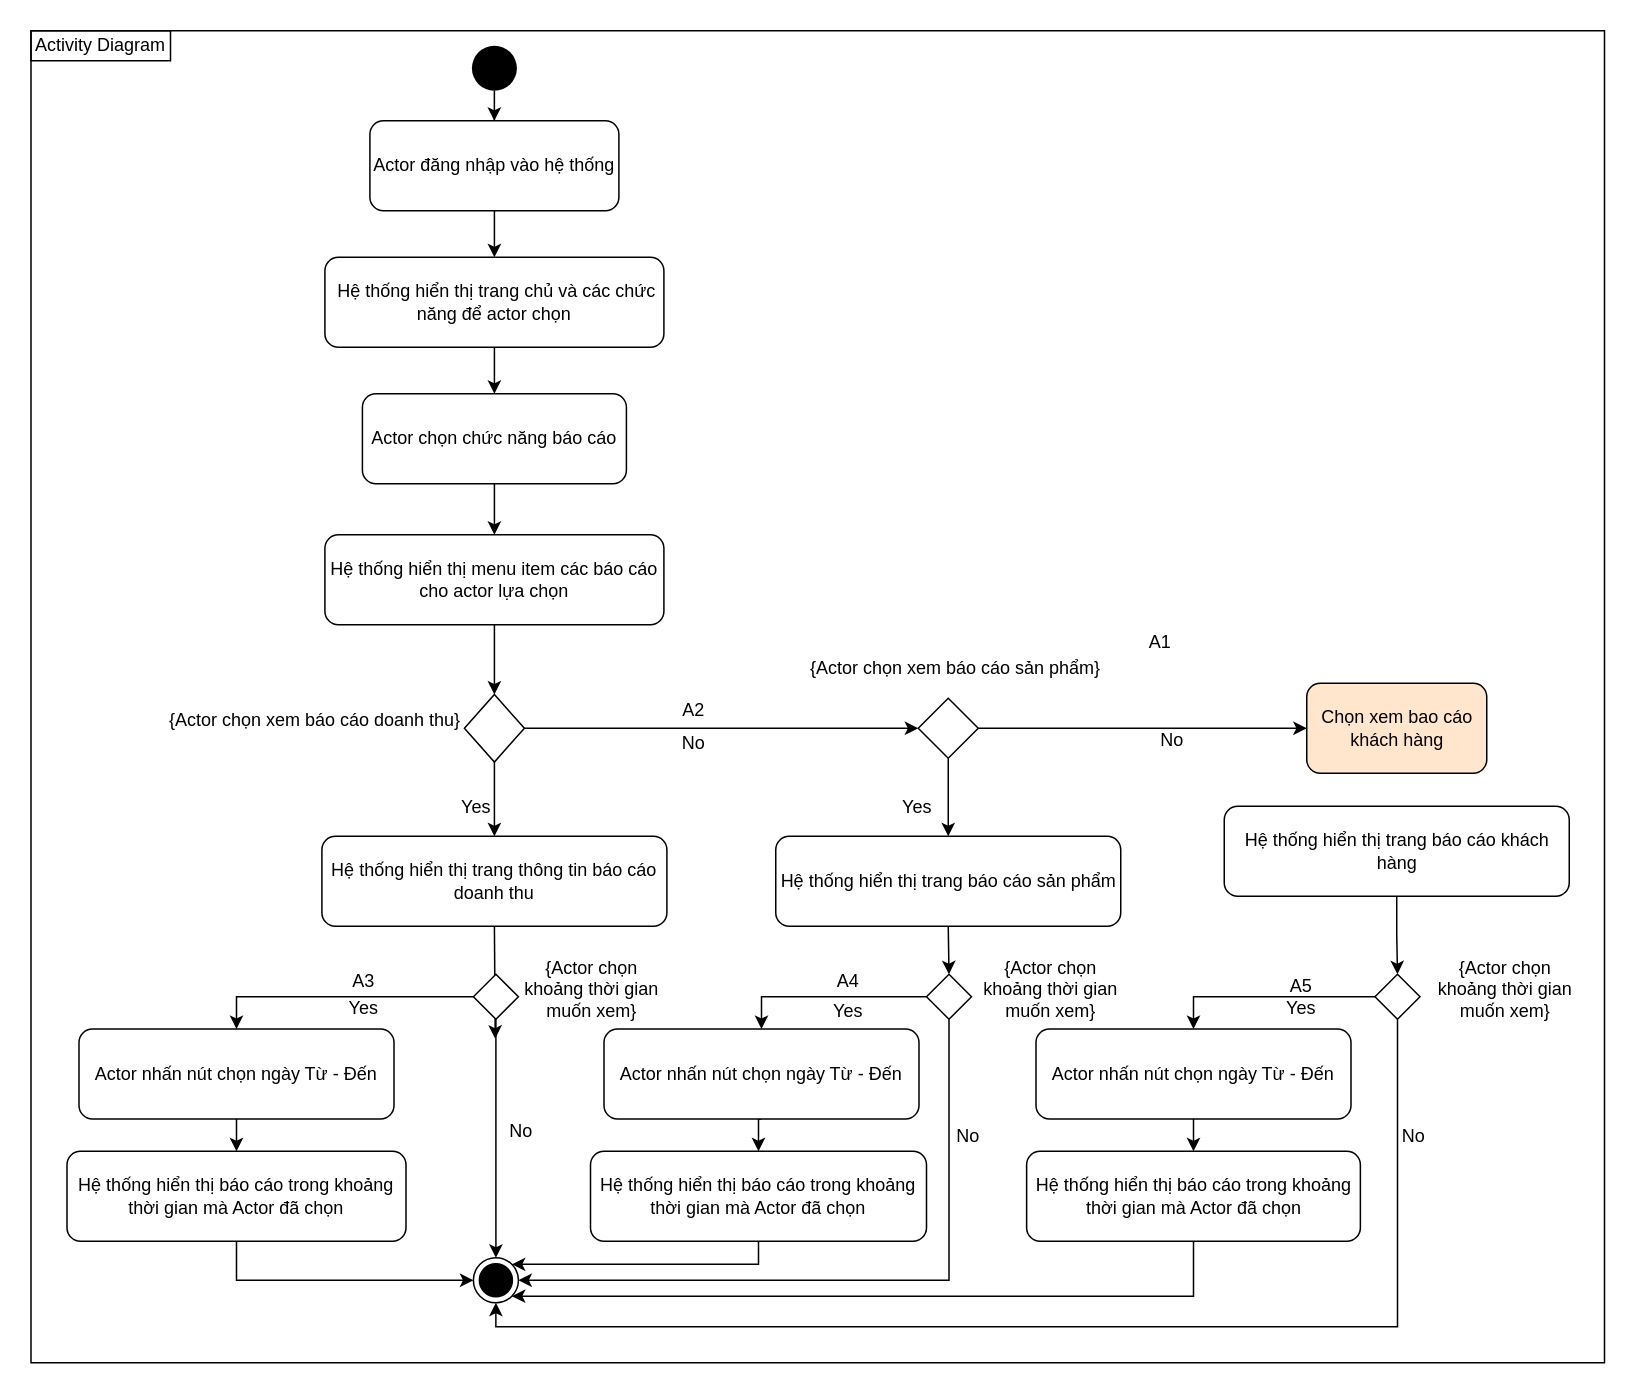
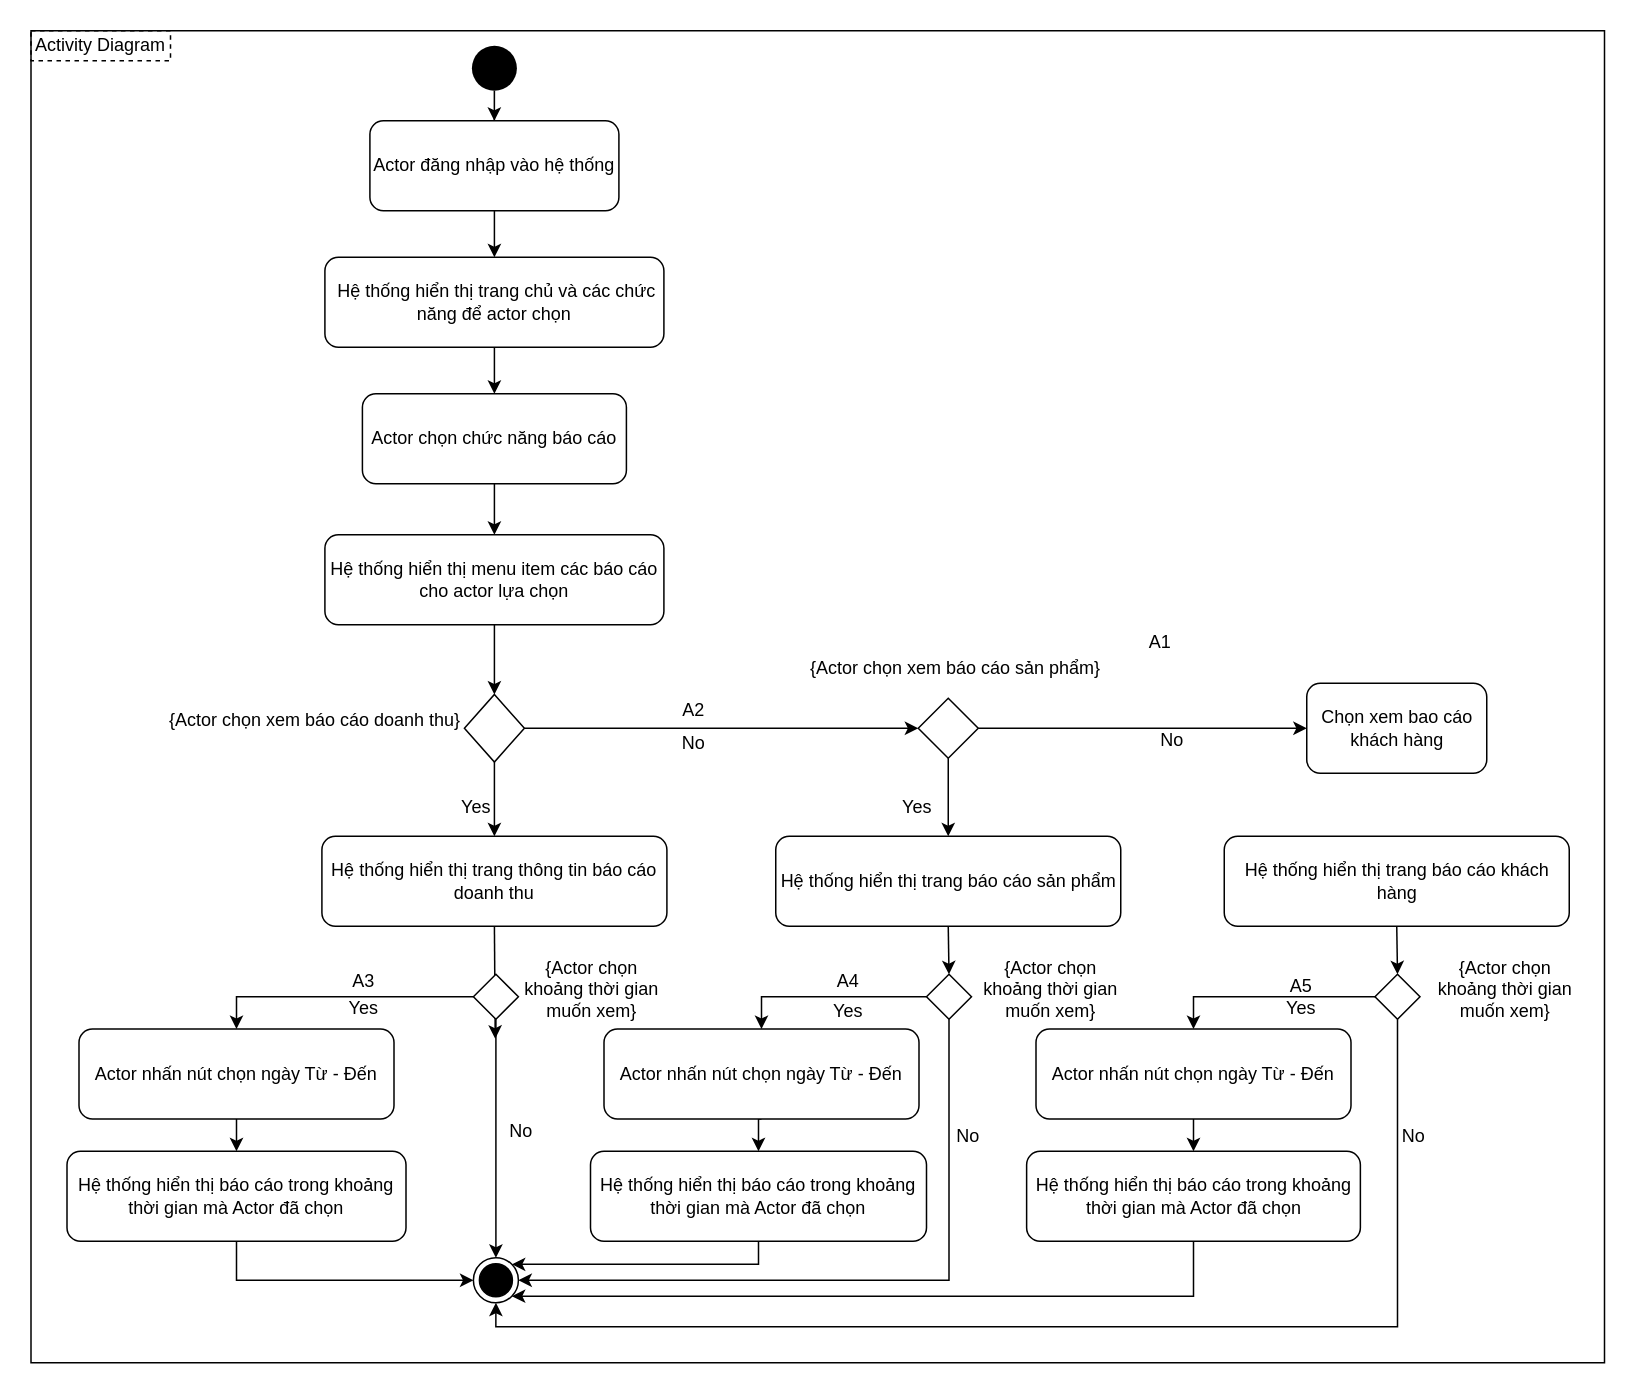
node "Activity Diagram": style solid -> dashed
node "Chọn xem bao cáo khách hàng": fillcolor #ffe6cc -> #ffffff
node "Hệ thống hiển thị trang báo cáo khách hàng": moved (1397, 851) -> (1397, 881)
